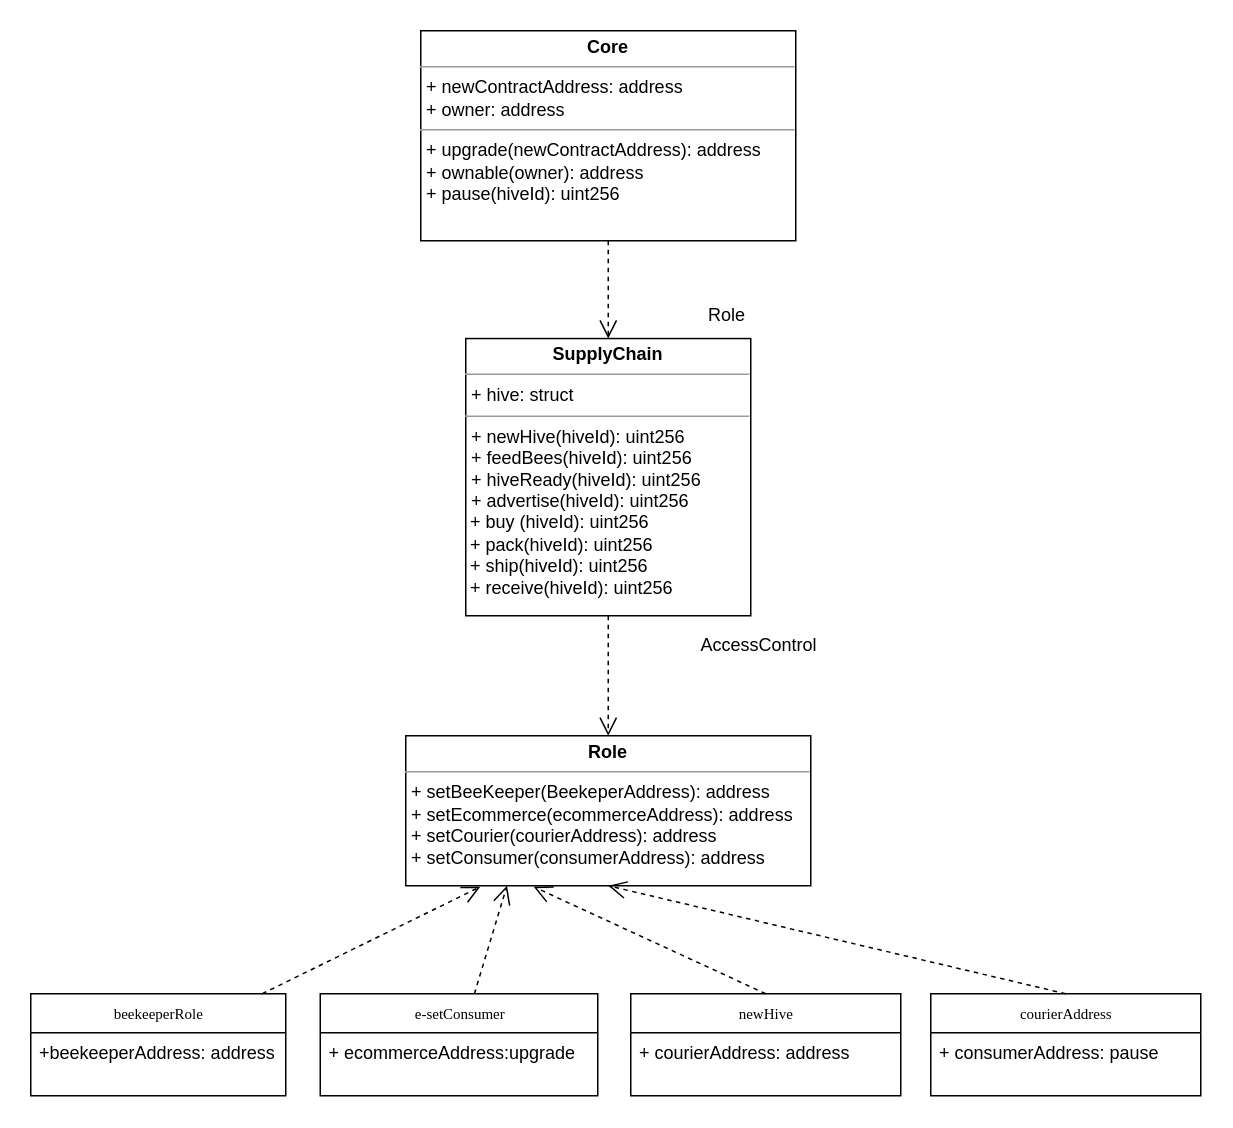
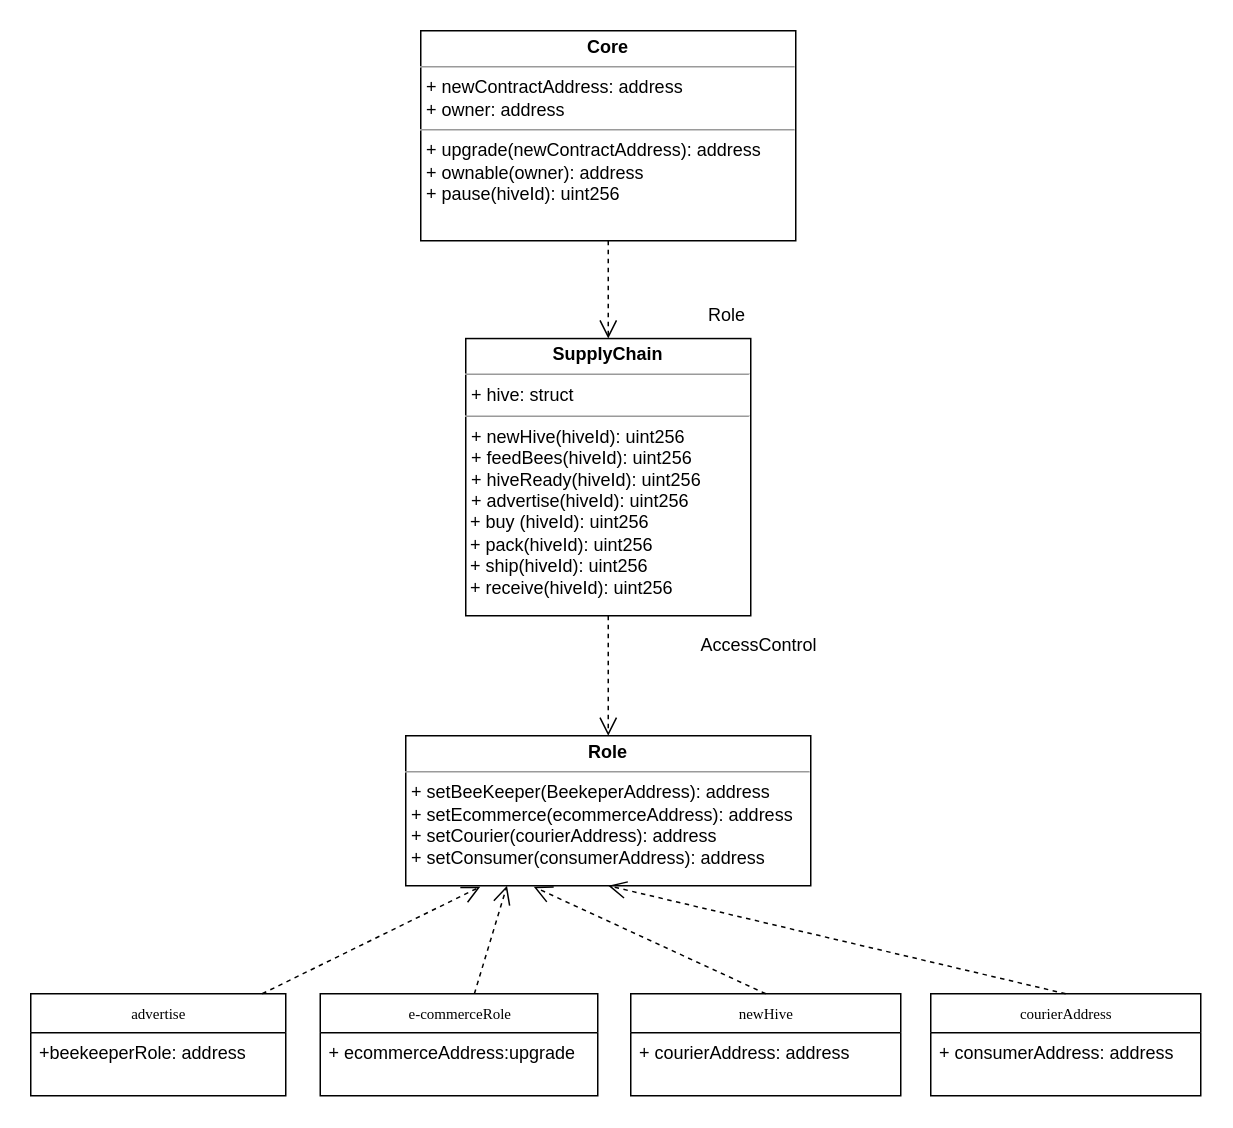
node "beekeeperRole": label "beekeeperRole" -> "advertise"
node "e-setConsumer": label "e-setConsumer" -> "e-commerceRole"
node "+ consumerAddress: pause": label "+ consumerAddress: pause" -> "+ consumerAddress: address"
node "+beekeeperAddress: address": label "+beekeeperAddress: address" -> "+beekeeperRole: address"
